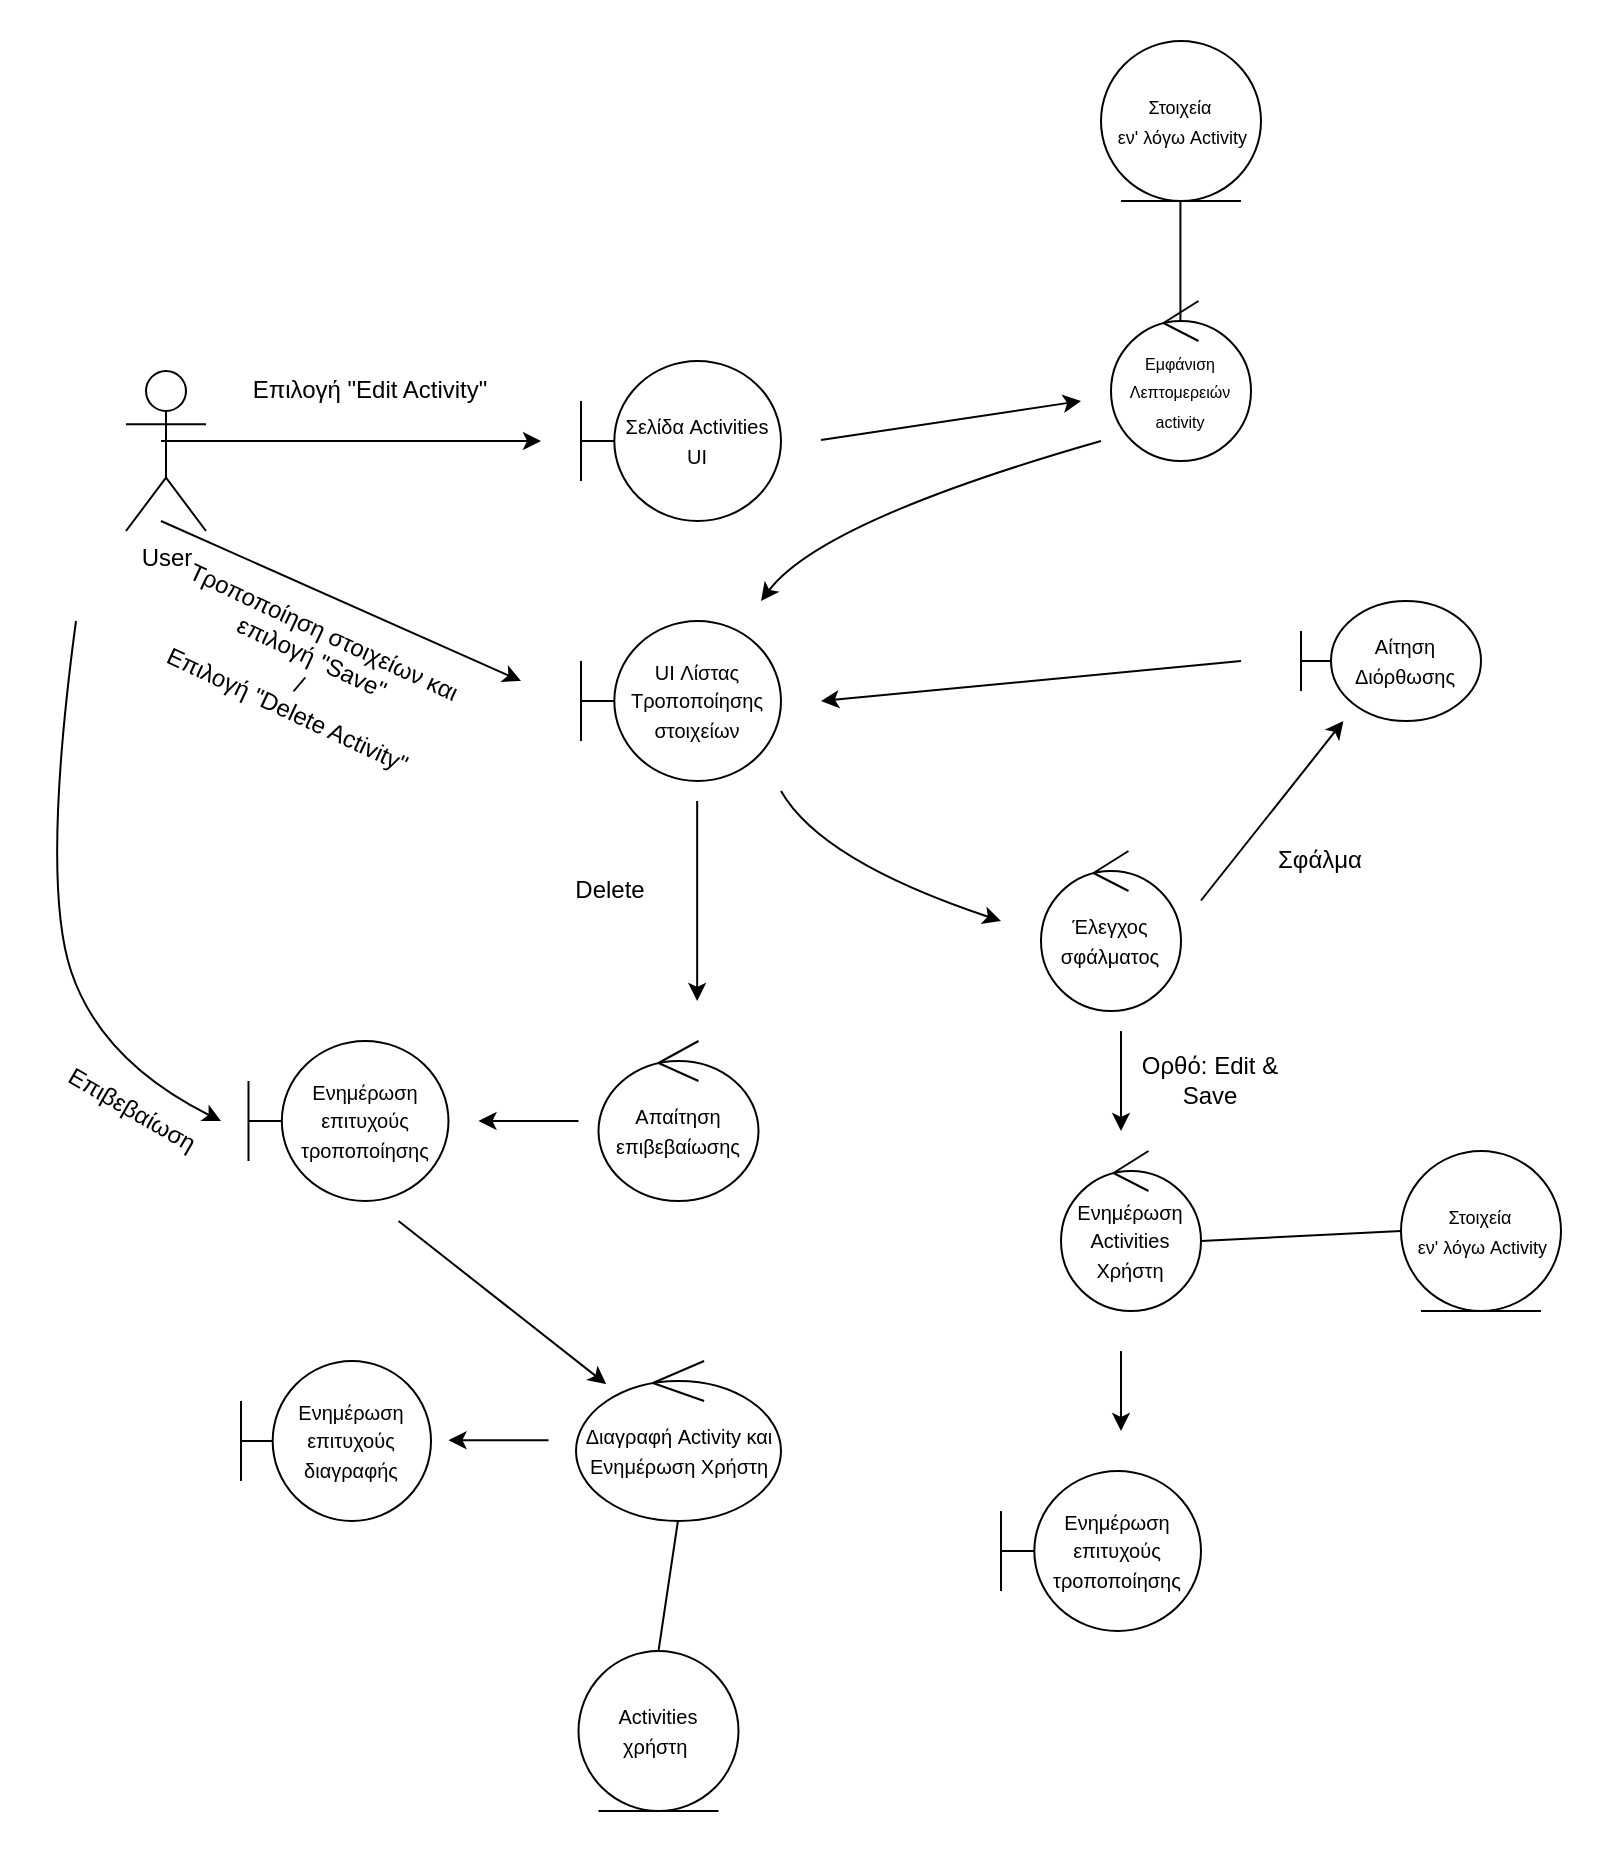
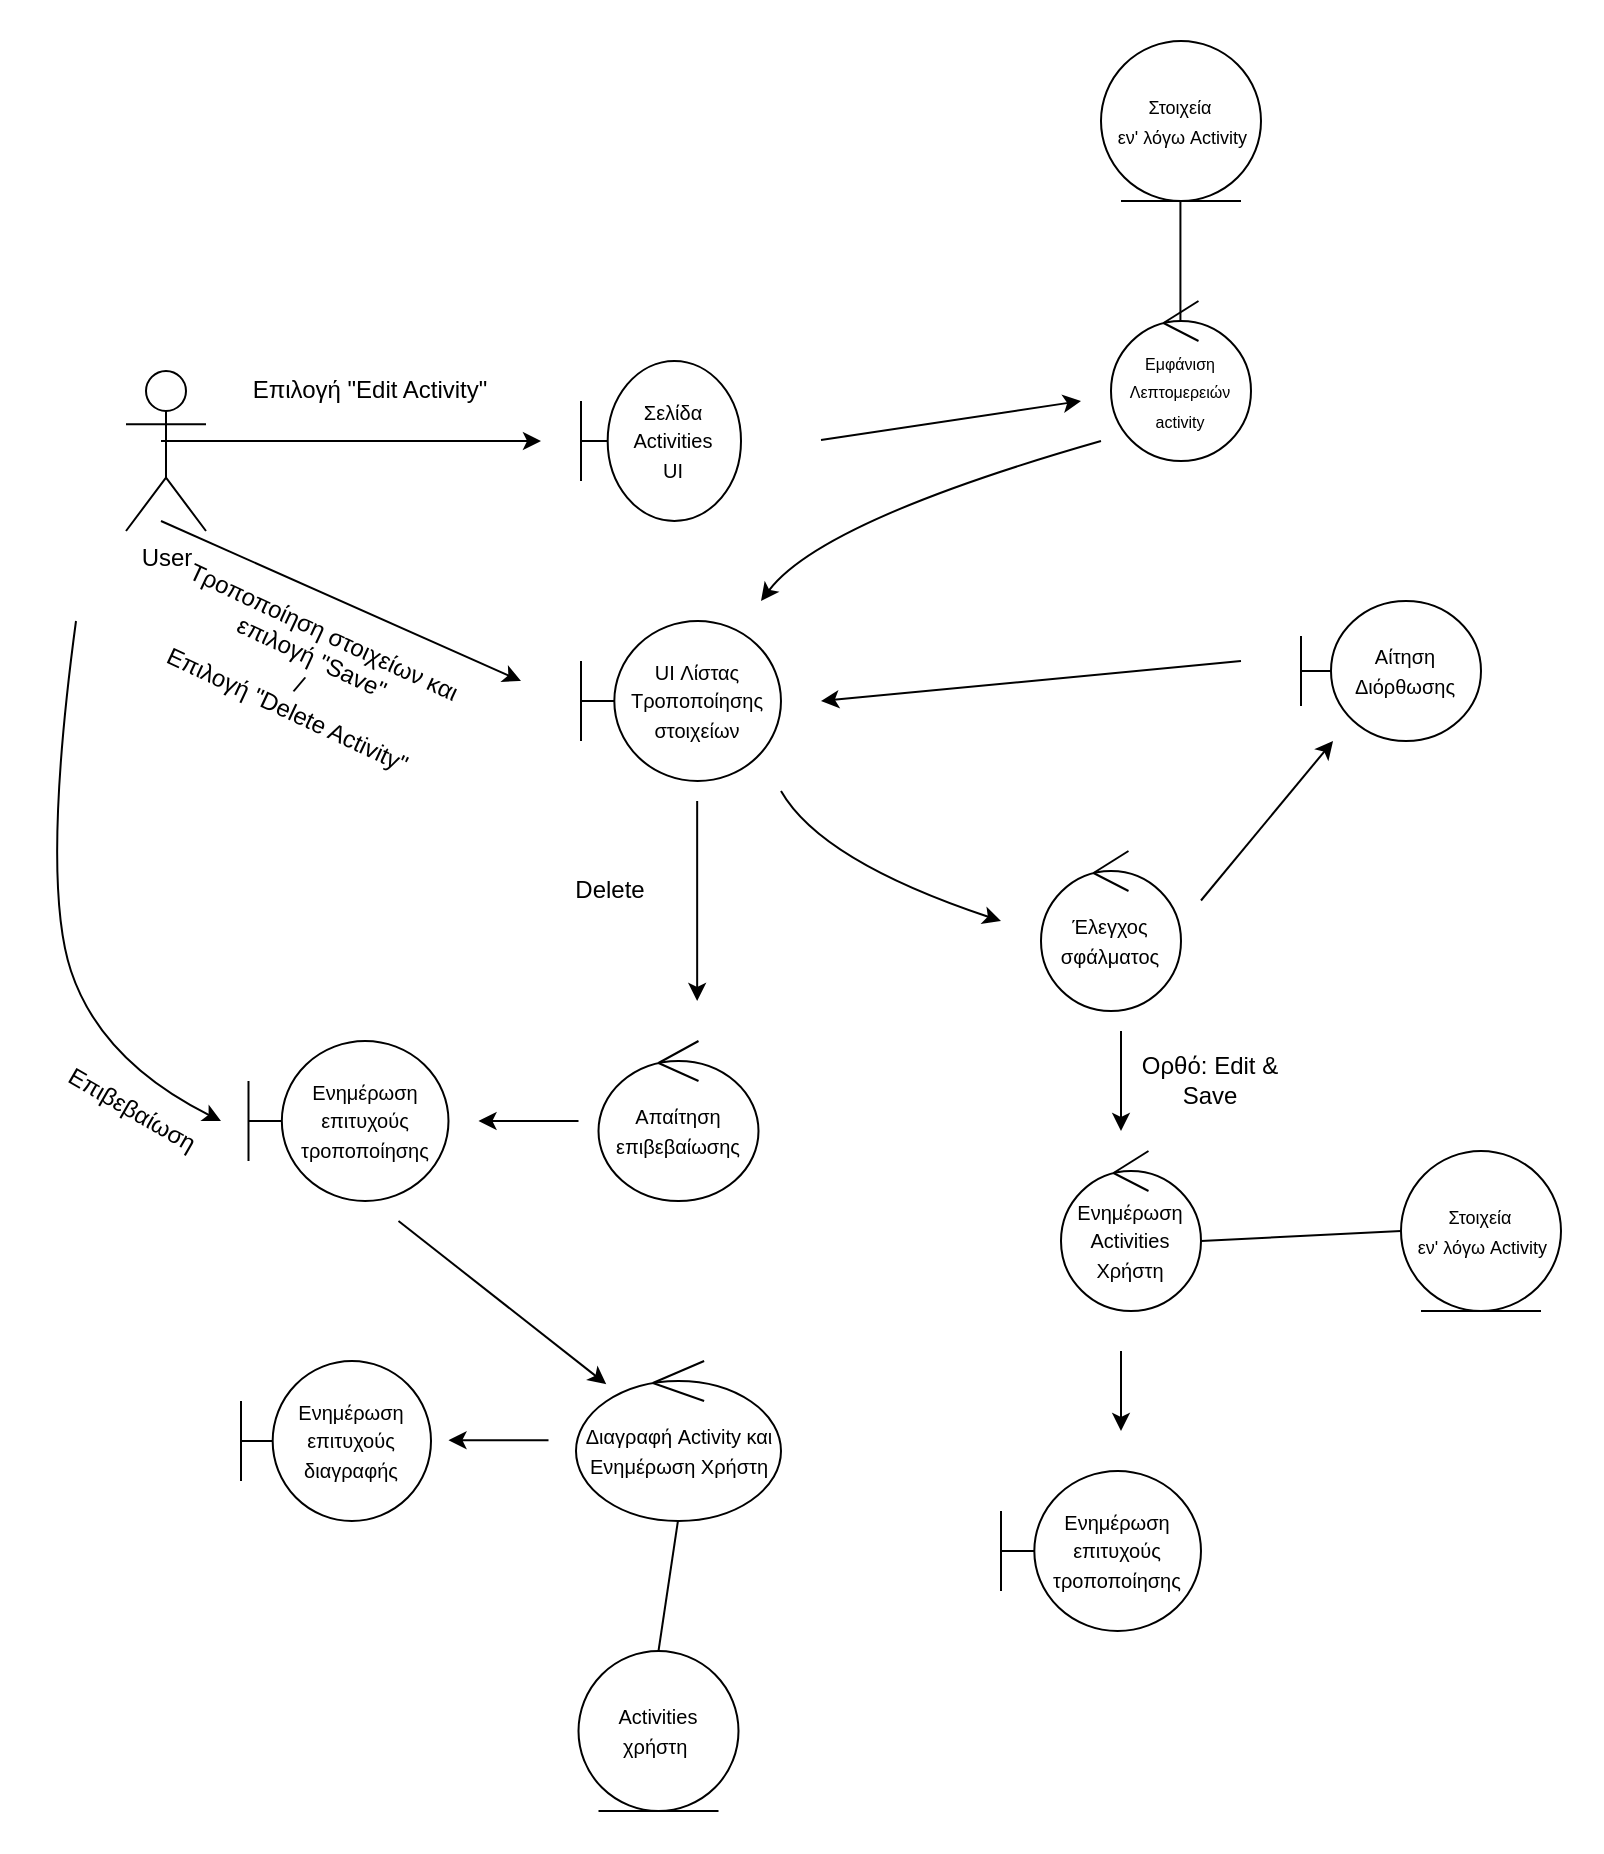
node "Σελίδα Activities UI": size 200x160 -> 160x160
node "Αίτηση Διόρθωσης": size 180x120 -> 180x140
node "Σφάλμα": removed
